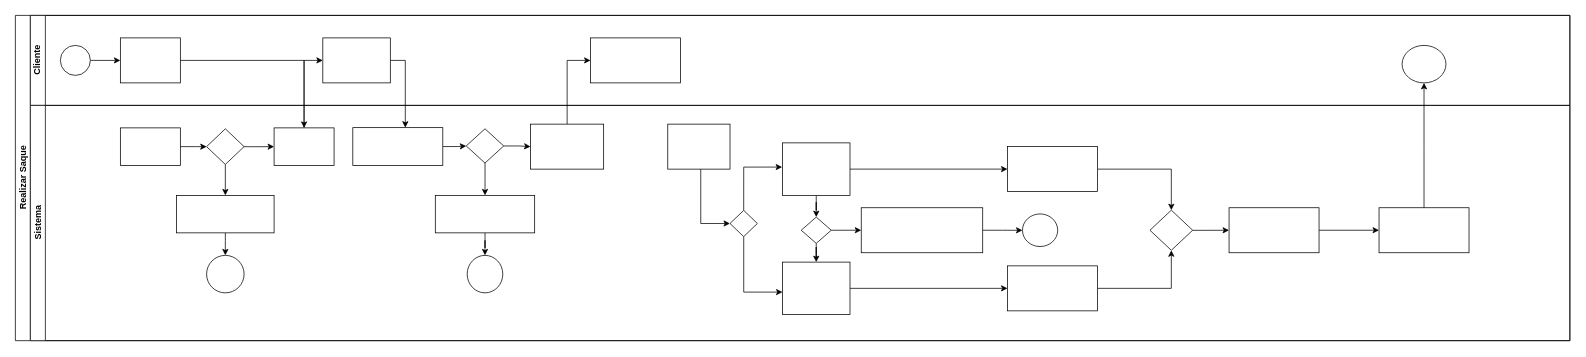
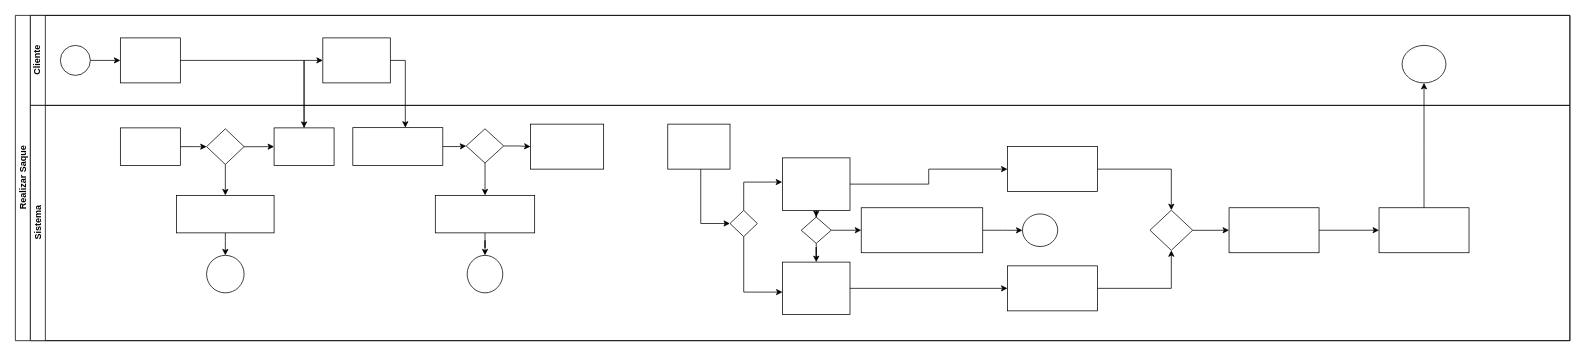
edge "Solicitar o valor do saque" -> "Informar o valor a ser retirado": removed
node "Informar o valor a ser retirado": removed
node "Validar o saldo na conta comum ou poupança": moved (816, 169) -> (816, 184)
